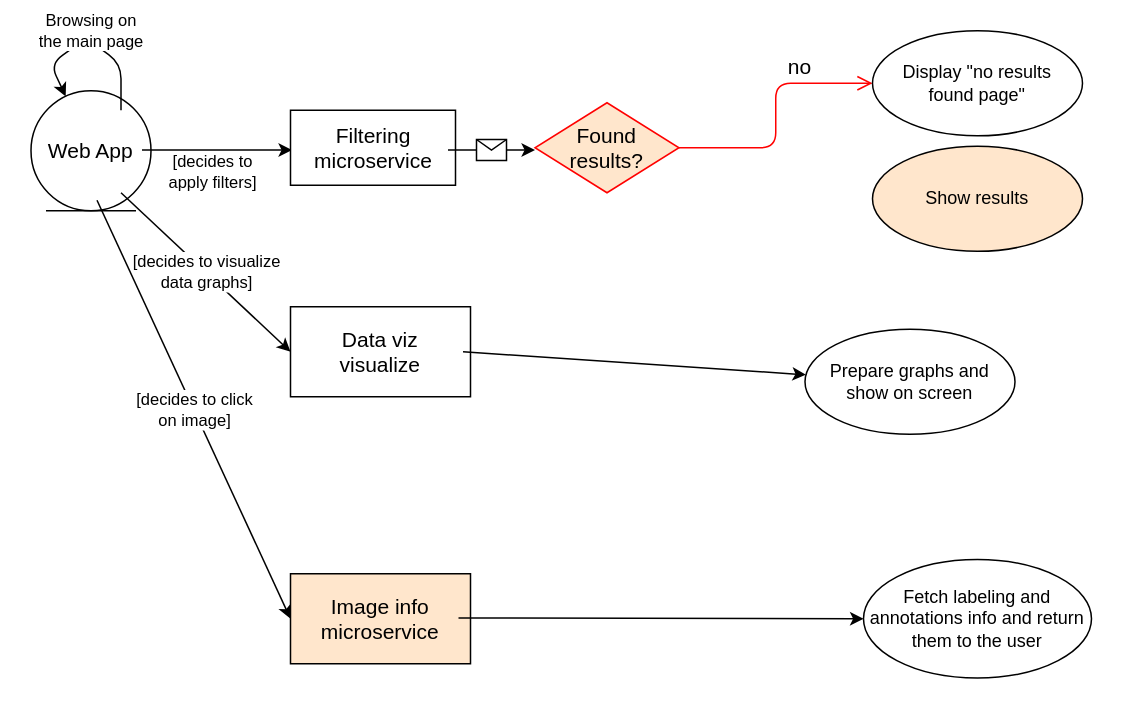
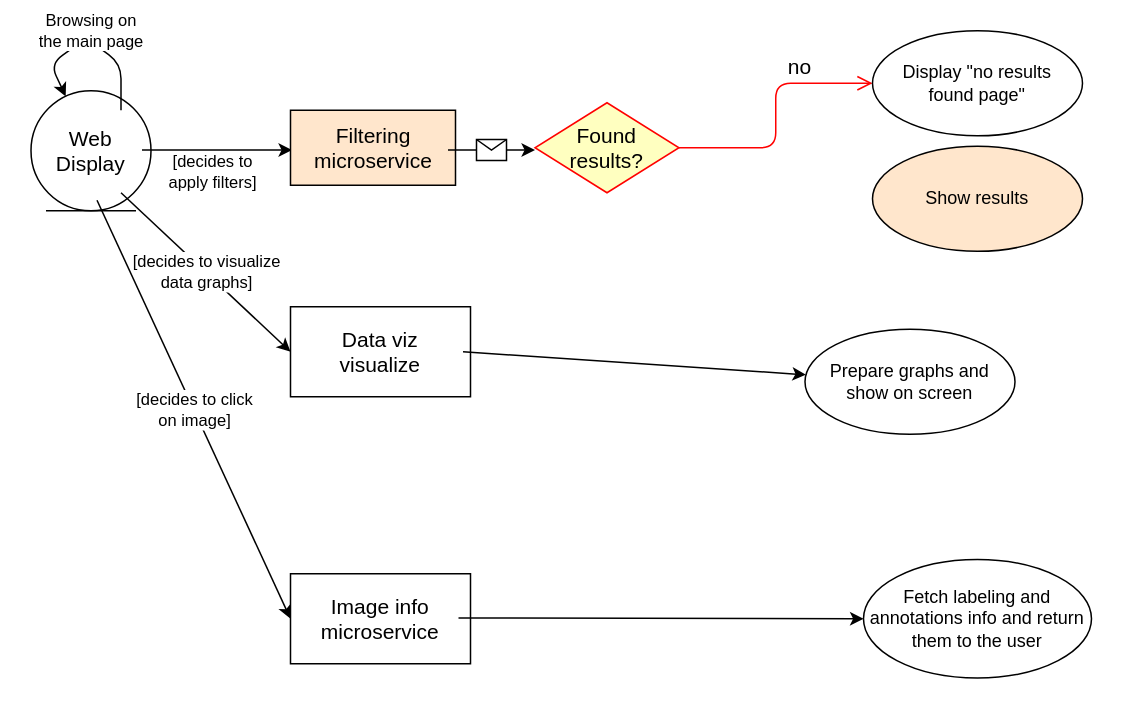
node "Filtering microservice": fillcolor #ffffff -> #ffe6cc
node "Found results?": fillcolor #ffe6cc -> #ffffc0
node "Web App": label "Web App" -> "Web Display"
node "Image info microservice": fillcolor #ffe6cc -> #ffffff
